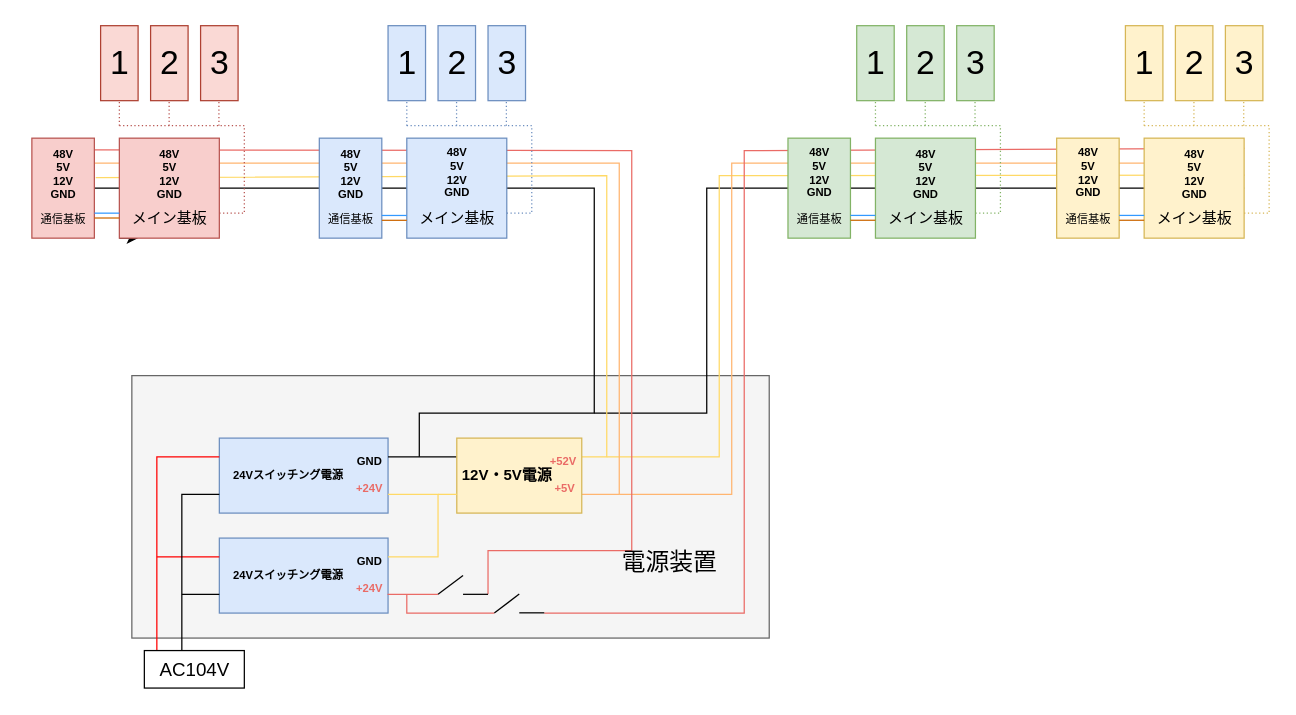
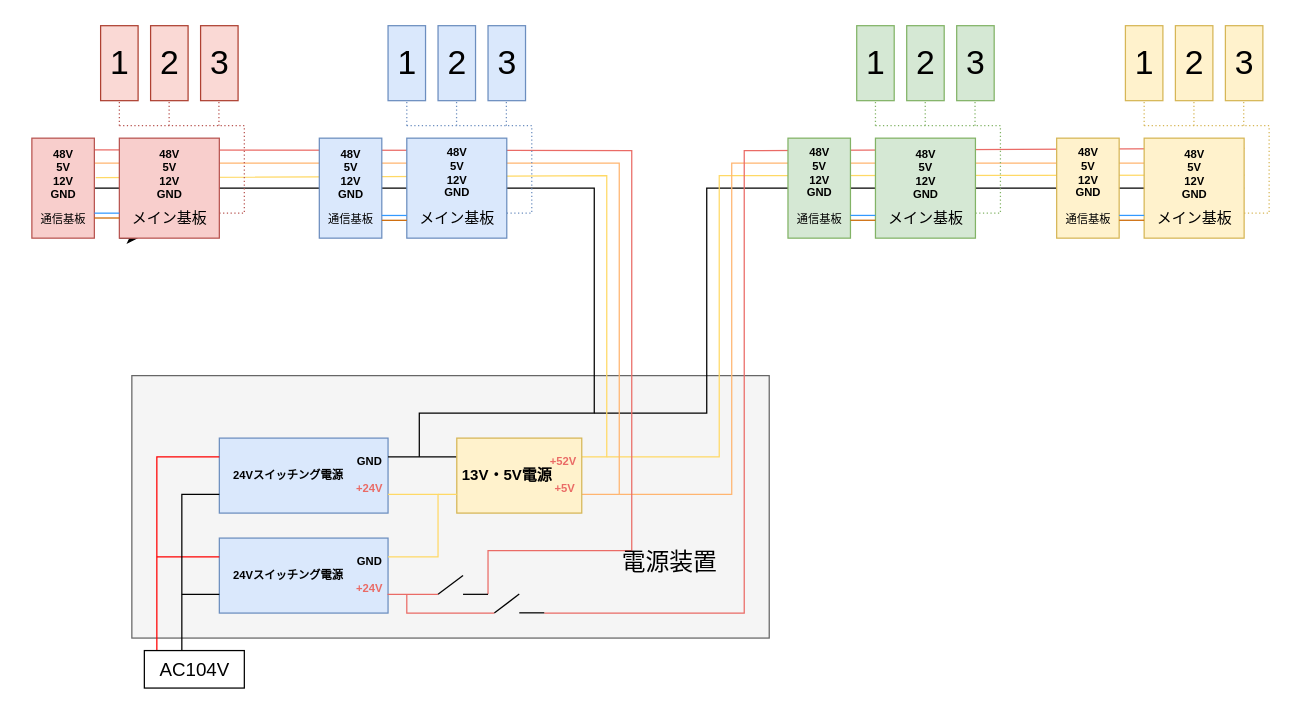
node "12V・5V電源": label "12V・5V電源" -> "13V・5V電源"
